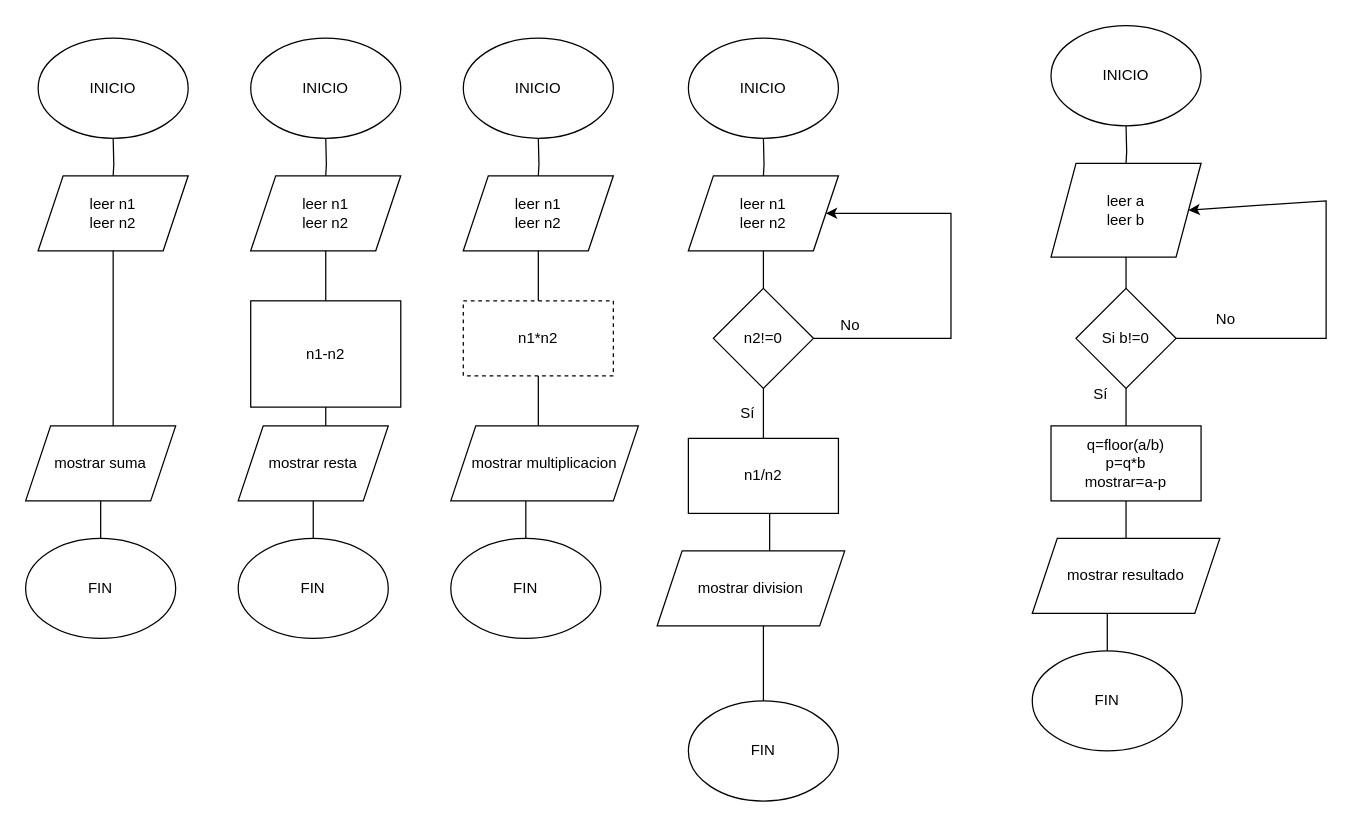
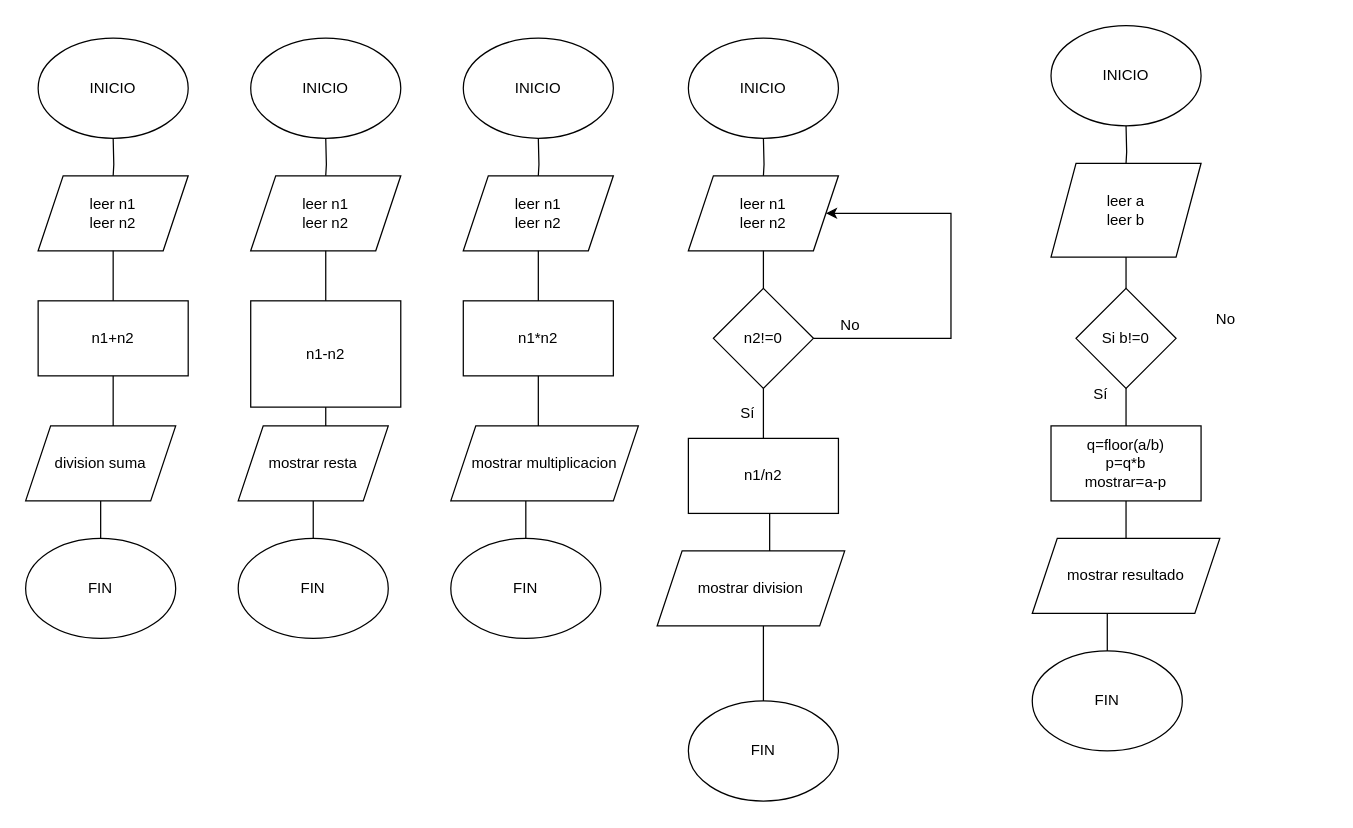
edge "Si b!=0" -> "leer a leer b": removed
node "n1+n2": added
node "n1*n2": style dashed -> solid
node "mostrar suma": label "mostrar suma" -> "division suma"
